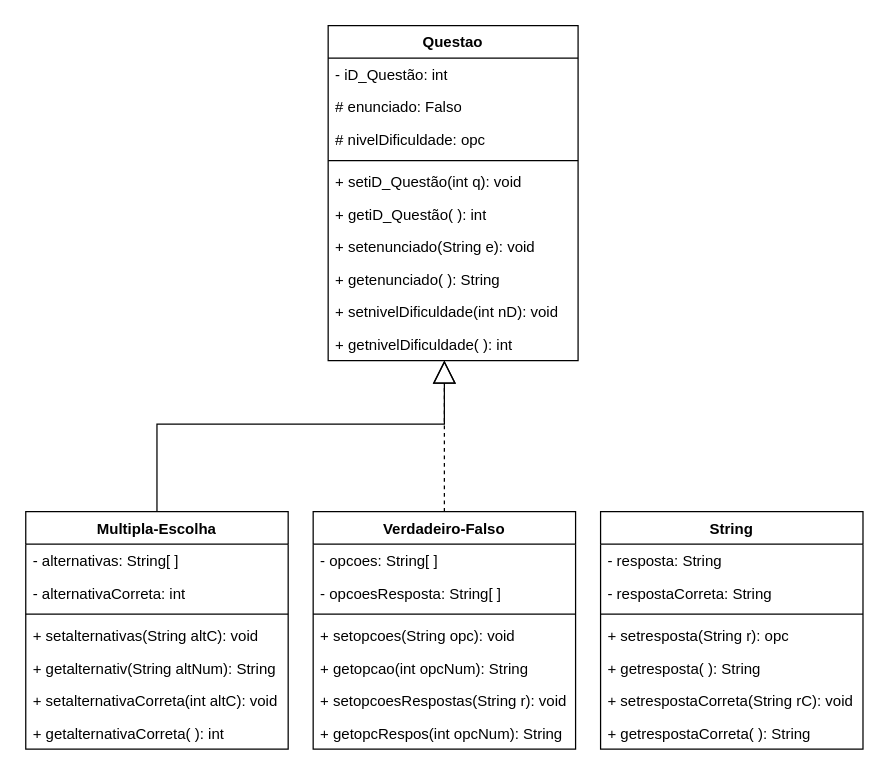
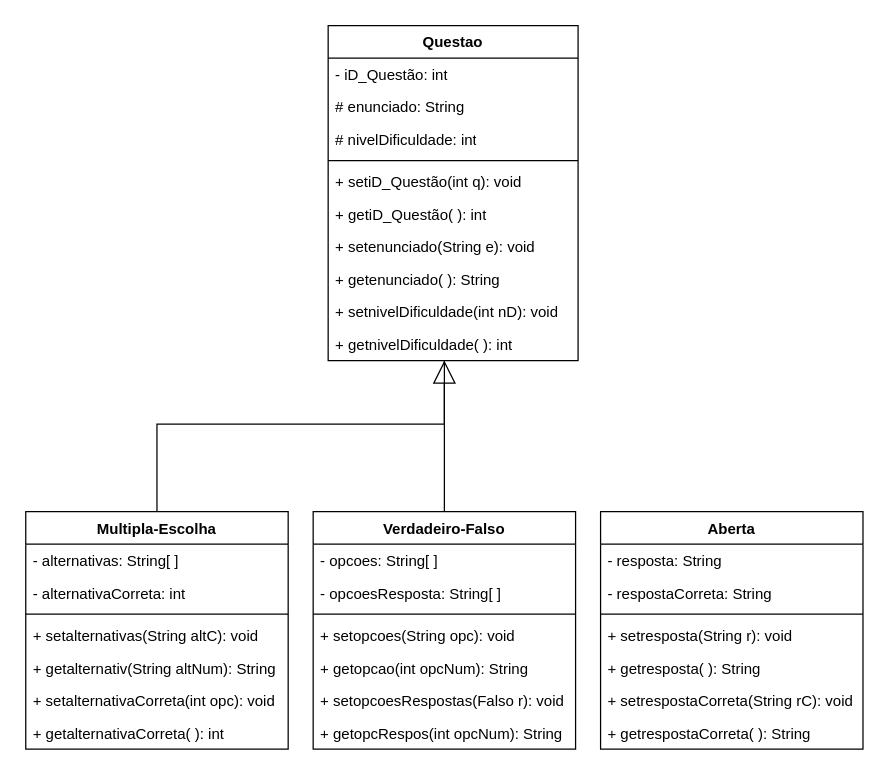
node "# enunciado: Falso": label "# enunciado: Falso" -> "# enunciado: String"
node "# nivelDificuldade: opc": label "# nivelDificuldade: opc" -> "# nivelDificuldade: int"
edge "Multipla-Escolha" -> "+ getnivelDificuldade( ): int": arrowhead block -> none
edge "Verdadeiro-Falso" -> "+ getnivelDificuldade( ): int": style dashed -> solid
node "String": label "String" -> "Aberta"
node "+ setresposta(String r): opc": label "+ setresposta(String r): opc" -> "+ setresposta(String r): void"
node "+ setalternativaCorreta(int altC): void": label "+ setalternativaCorreta(int altC): void" -> "+ setalternativaCorreta(int opc): void"
node "+ setopcoesRespostas(String r): void": label "+ setopcoesRespostas(String r): void" -> "+ setopcoesRespostas(Falso r): void"
